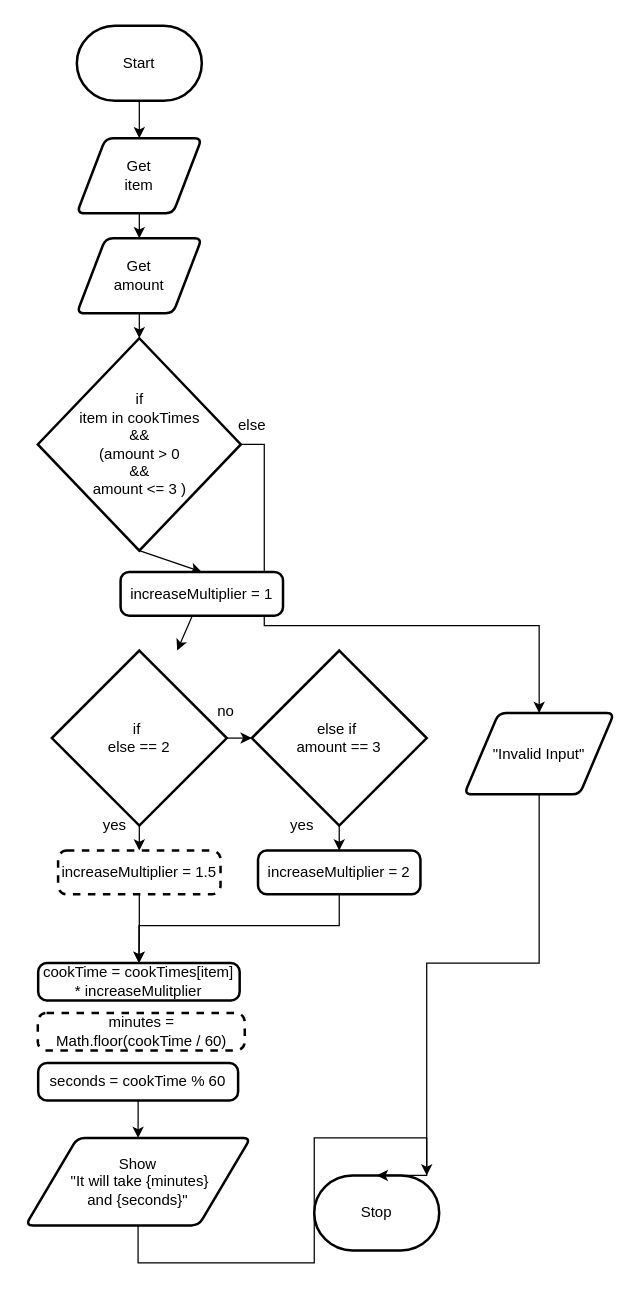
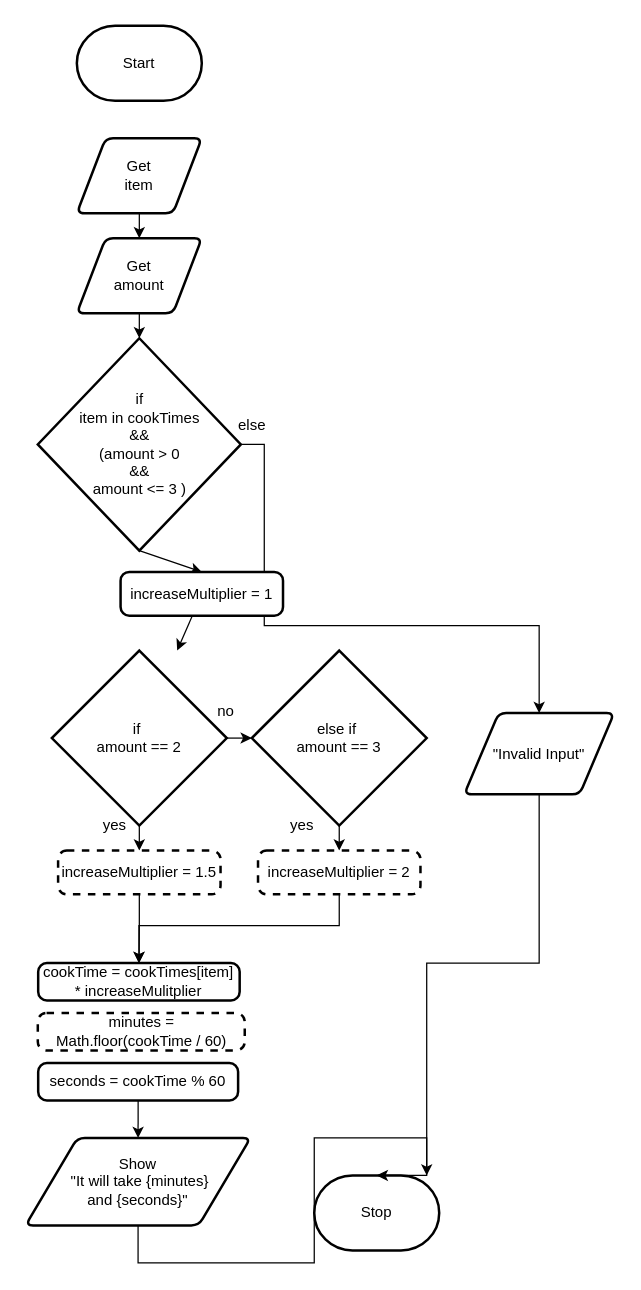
edge "Start" -> "Get item": removed
node "if else == 2": label "if else == 2" -> "if amount == 2"
node "increaseMultiplier = 2": style solid -> dashed
